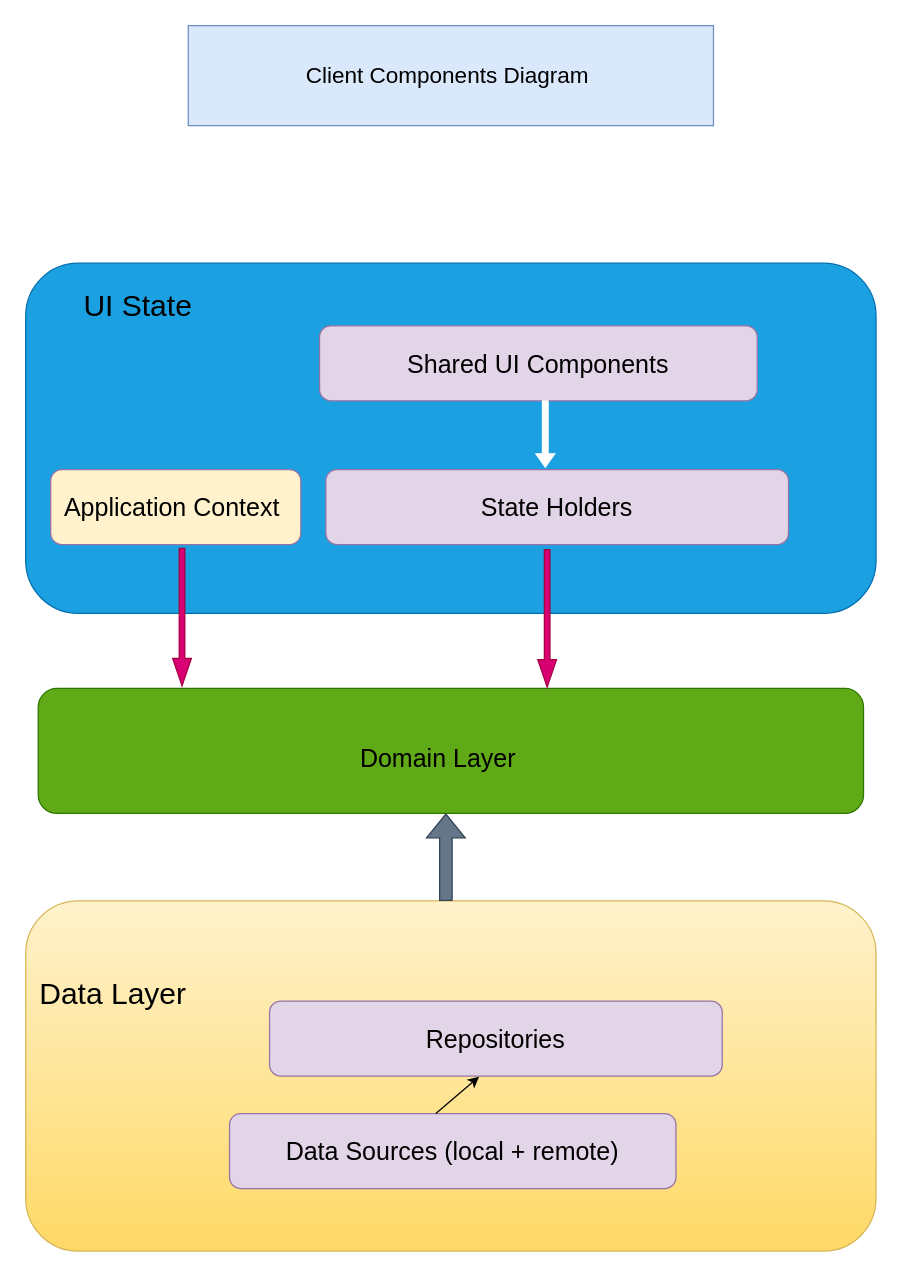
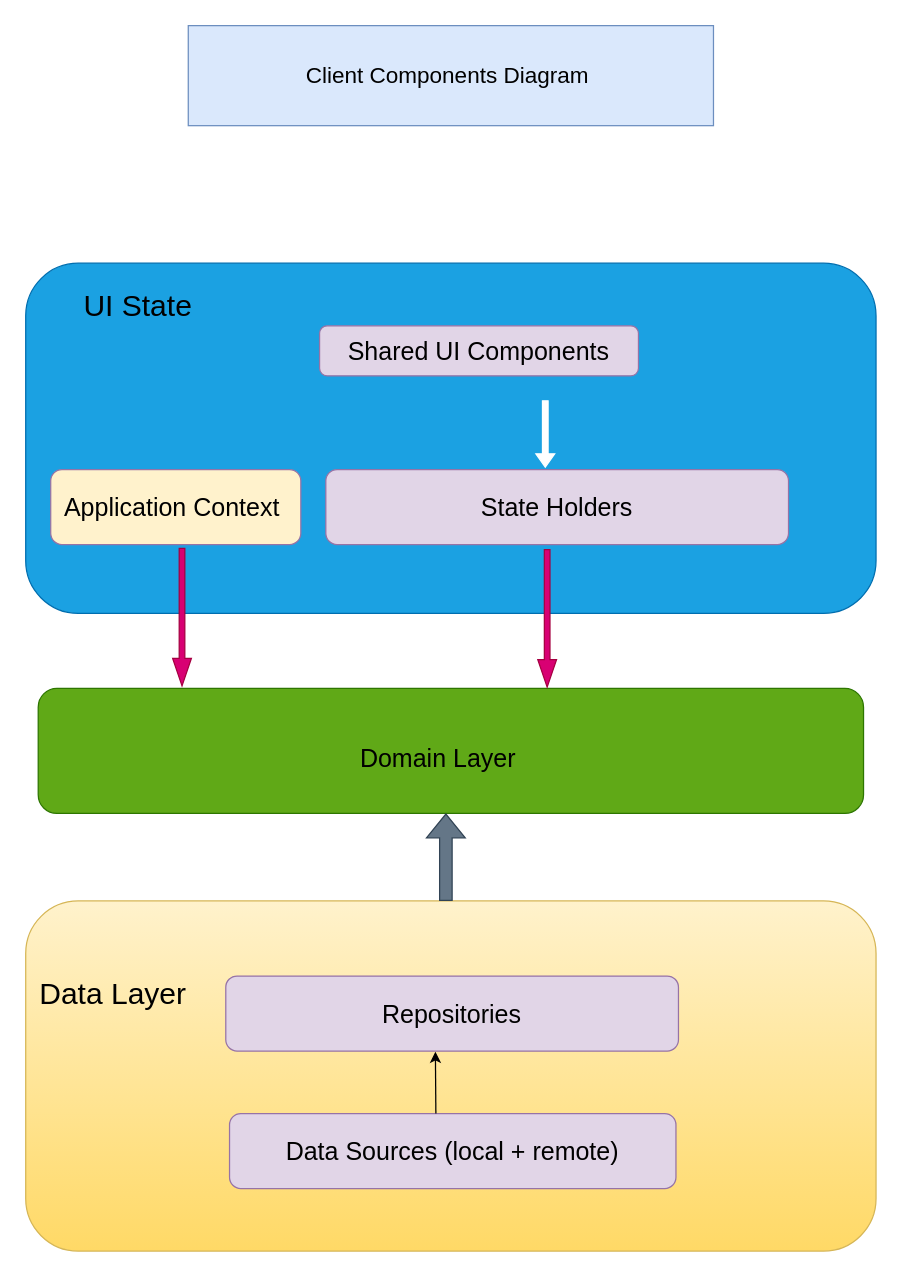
node "Shared UI Components": size 438x75 -> 319x50
node "Repositories": moved (496, 1038) -> (452, 1013)
